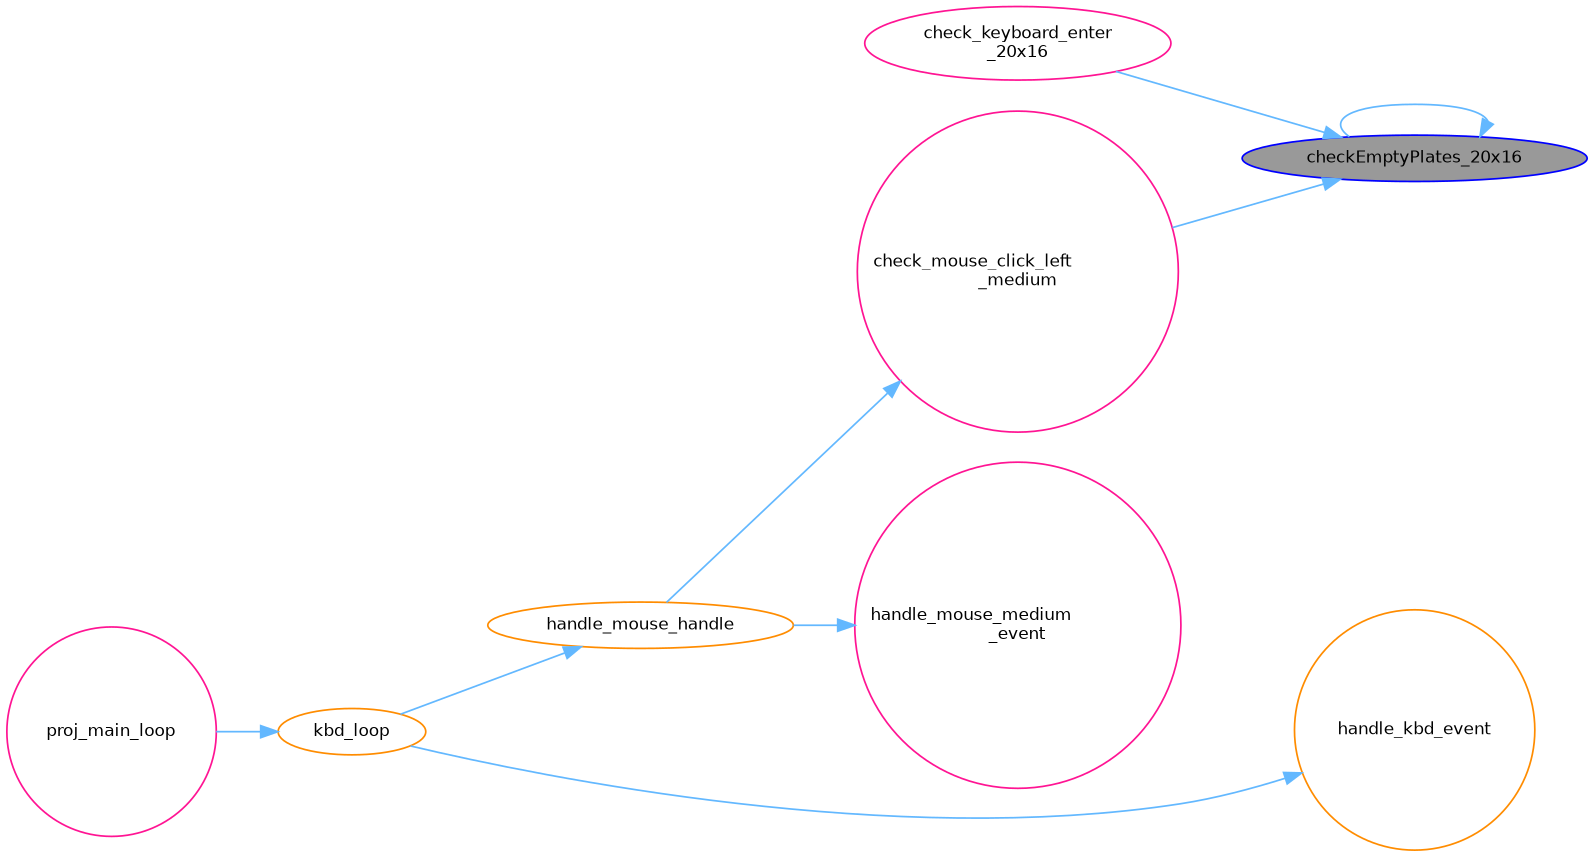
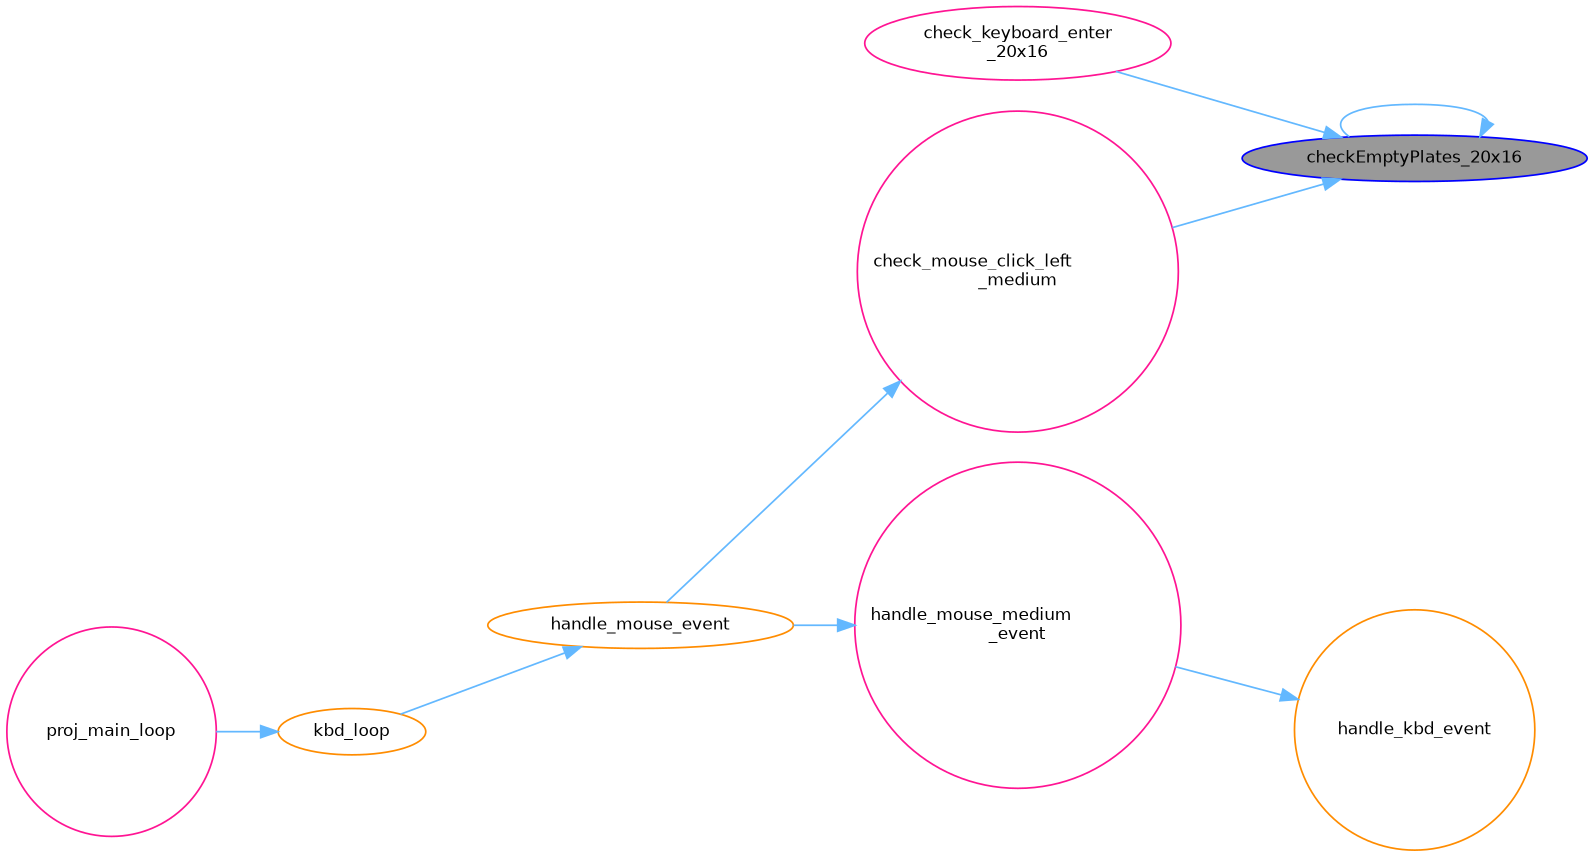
node "handle_mouse_handle": label "handle_mouse_handle" -> "handle_mouse_event"
edge "kbd_loop" -> "handle_kbd_event": now "handle_mouse_medium _event" -> "handle_kbd_event"
